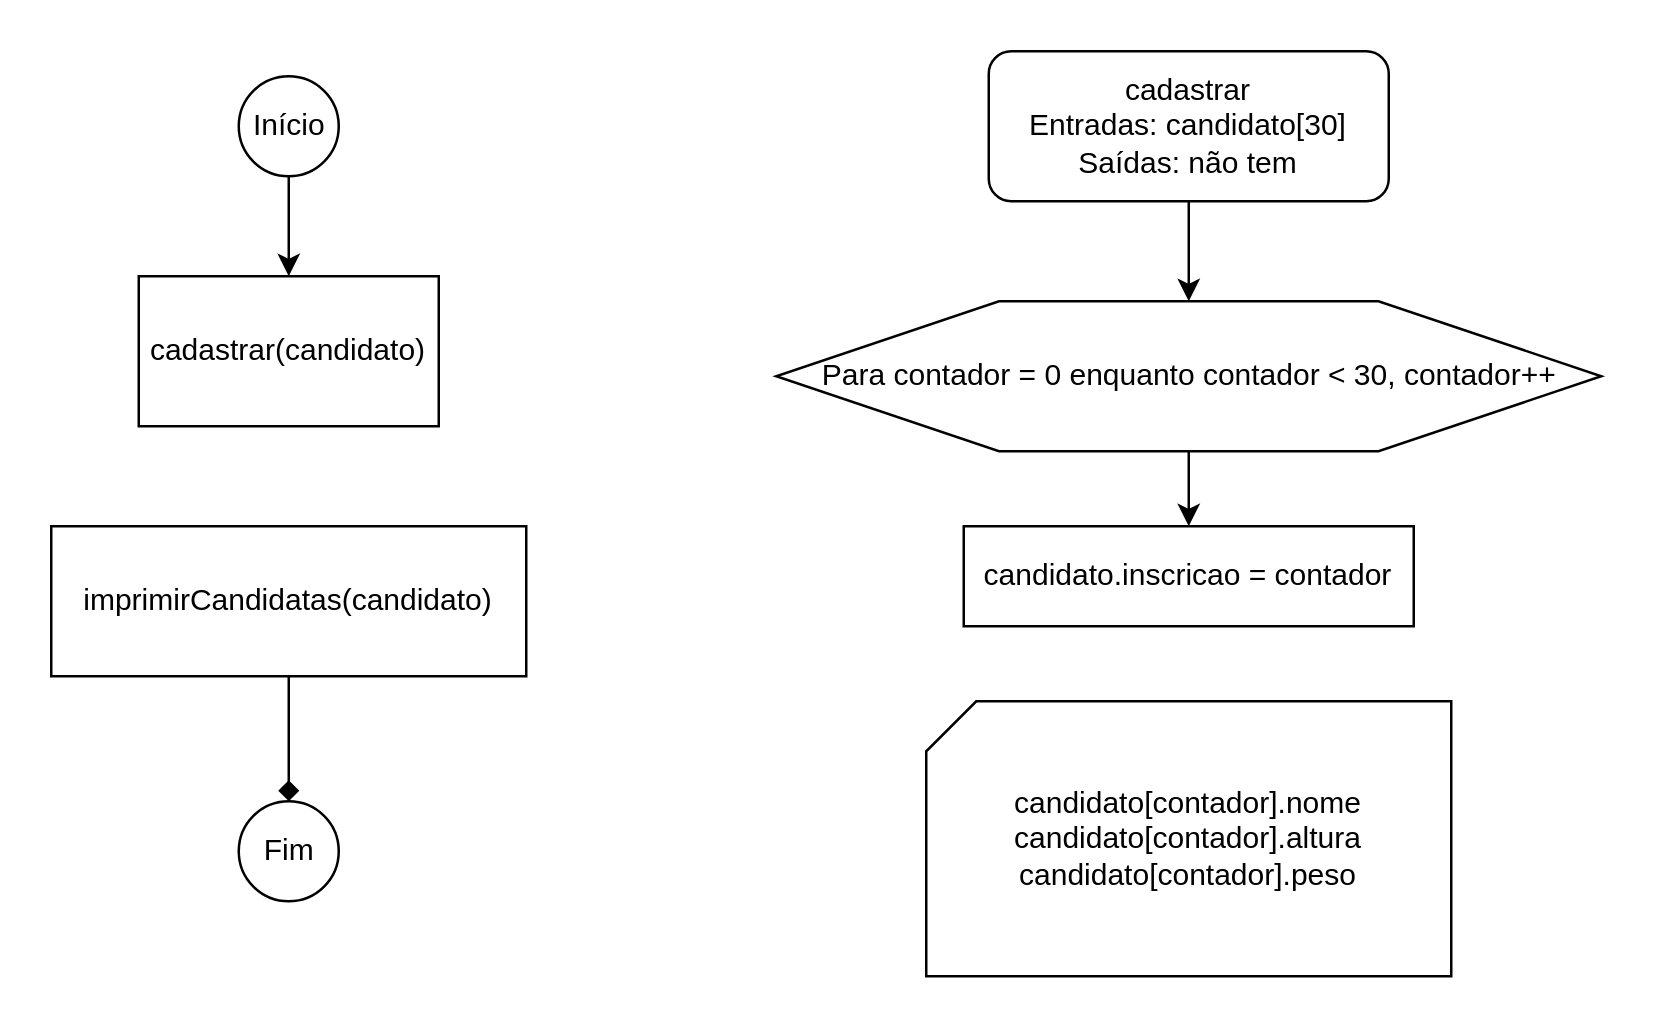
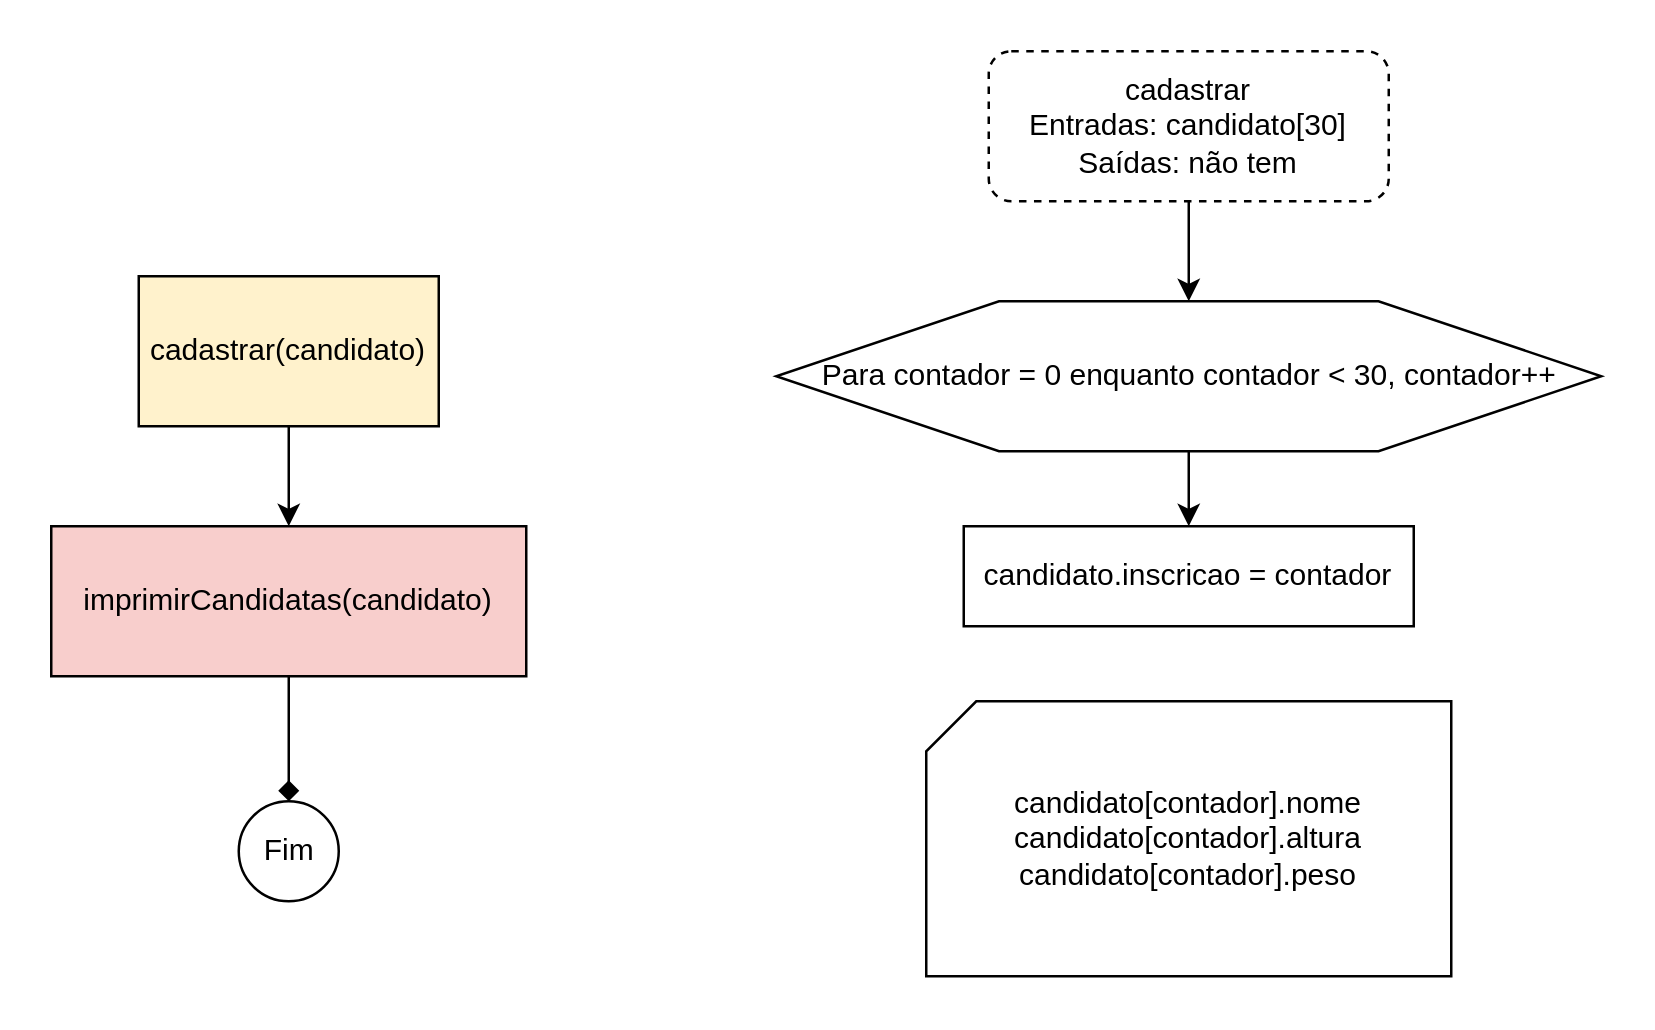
node "Início": removed
node "cadastrar Entradas: candidato[30] Saídas: não tem": style solid -> dashed
edge "Início" -> "cadastrar(candidato)": removed
node "cadastrar(candidato)": fillcolor #ffffff -> #fff2cc
edge "cadastrar(candidato)" -> "imprimirCandidatas(candidato)": added
node "imprimirCandidatas(candidato)": fillcolor #ffffff -> #f8cecc
